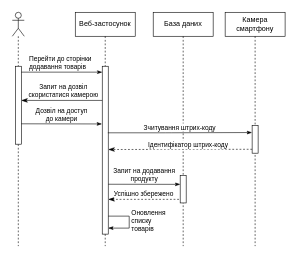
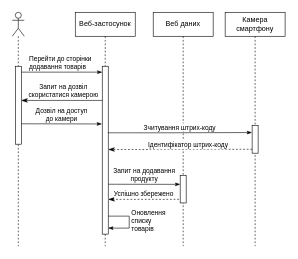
node "База даних": label "База даних" -> "Веб даних"
